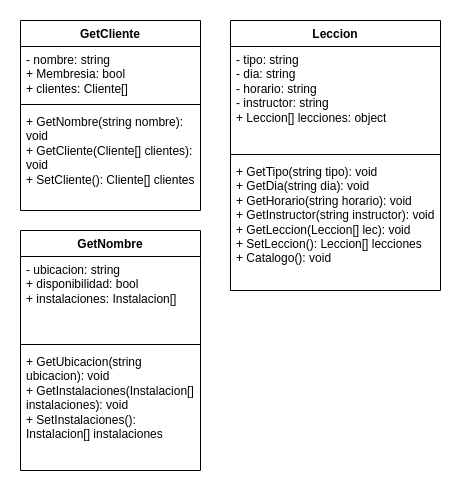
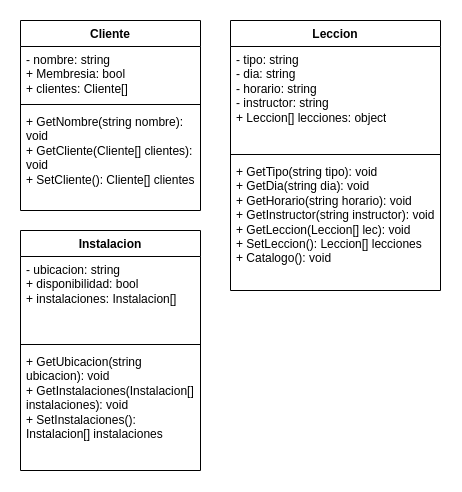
node "GetCliente": label "GetCliente" -> "Cliente"
node "GetNombre": label "GetNombre" -> "Instalacion"
